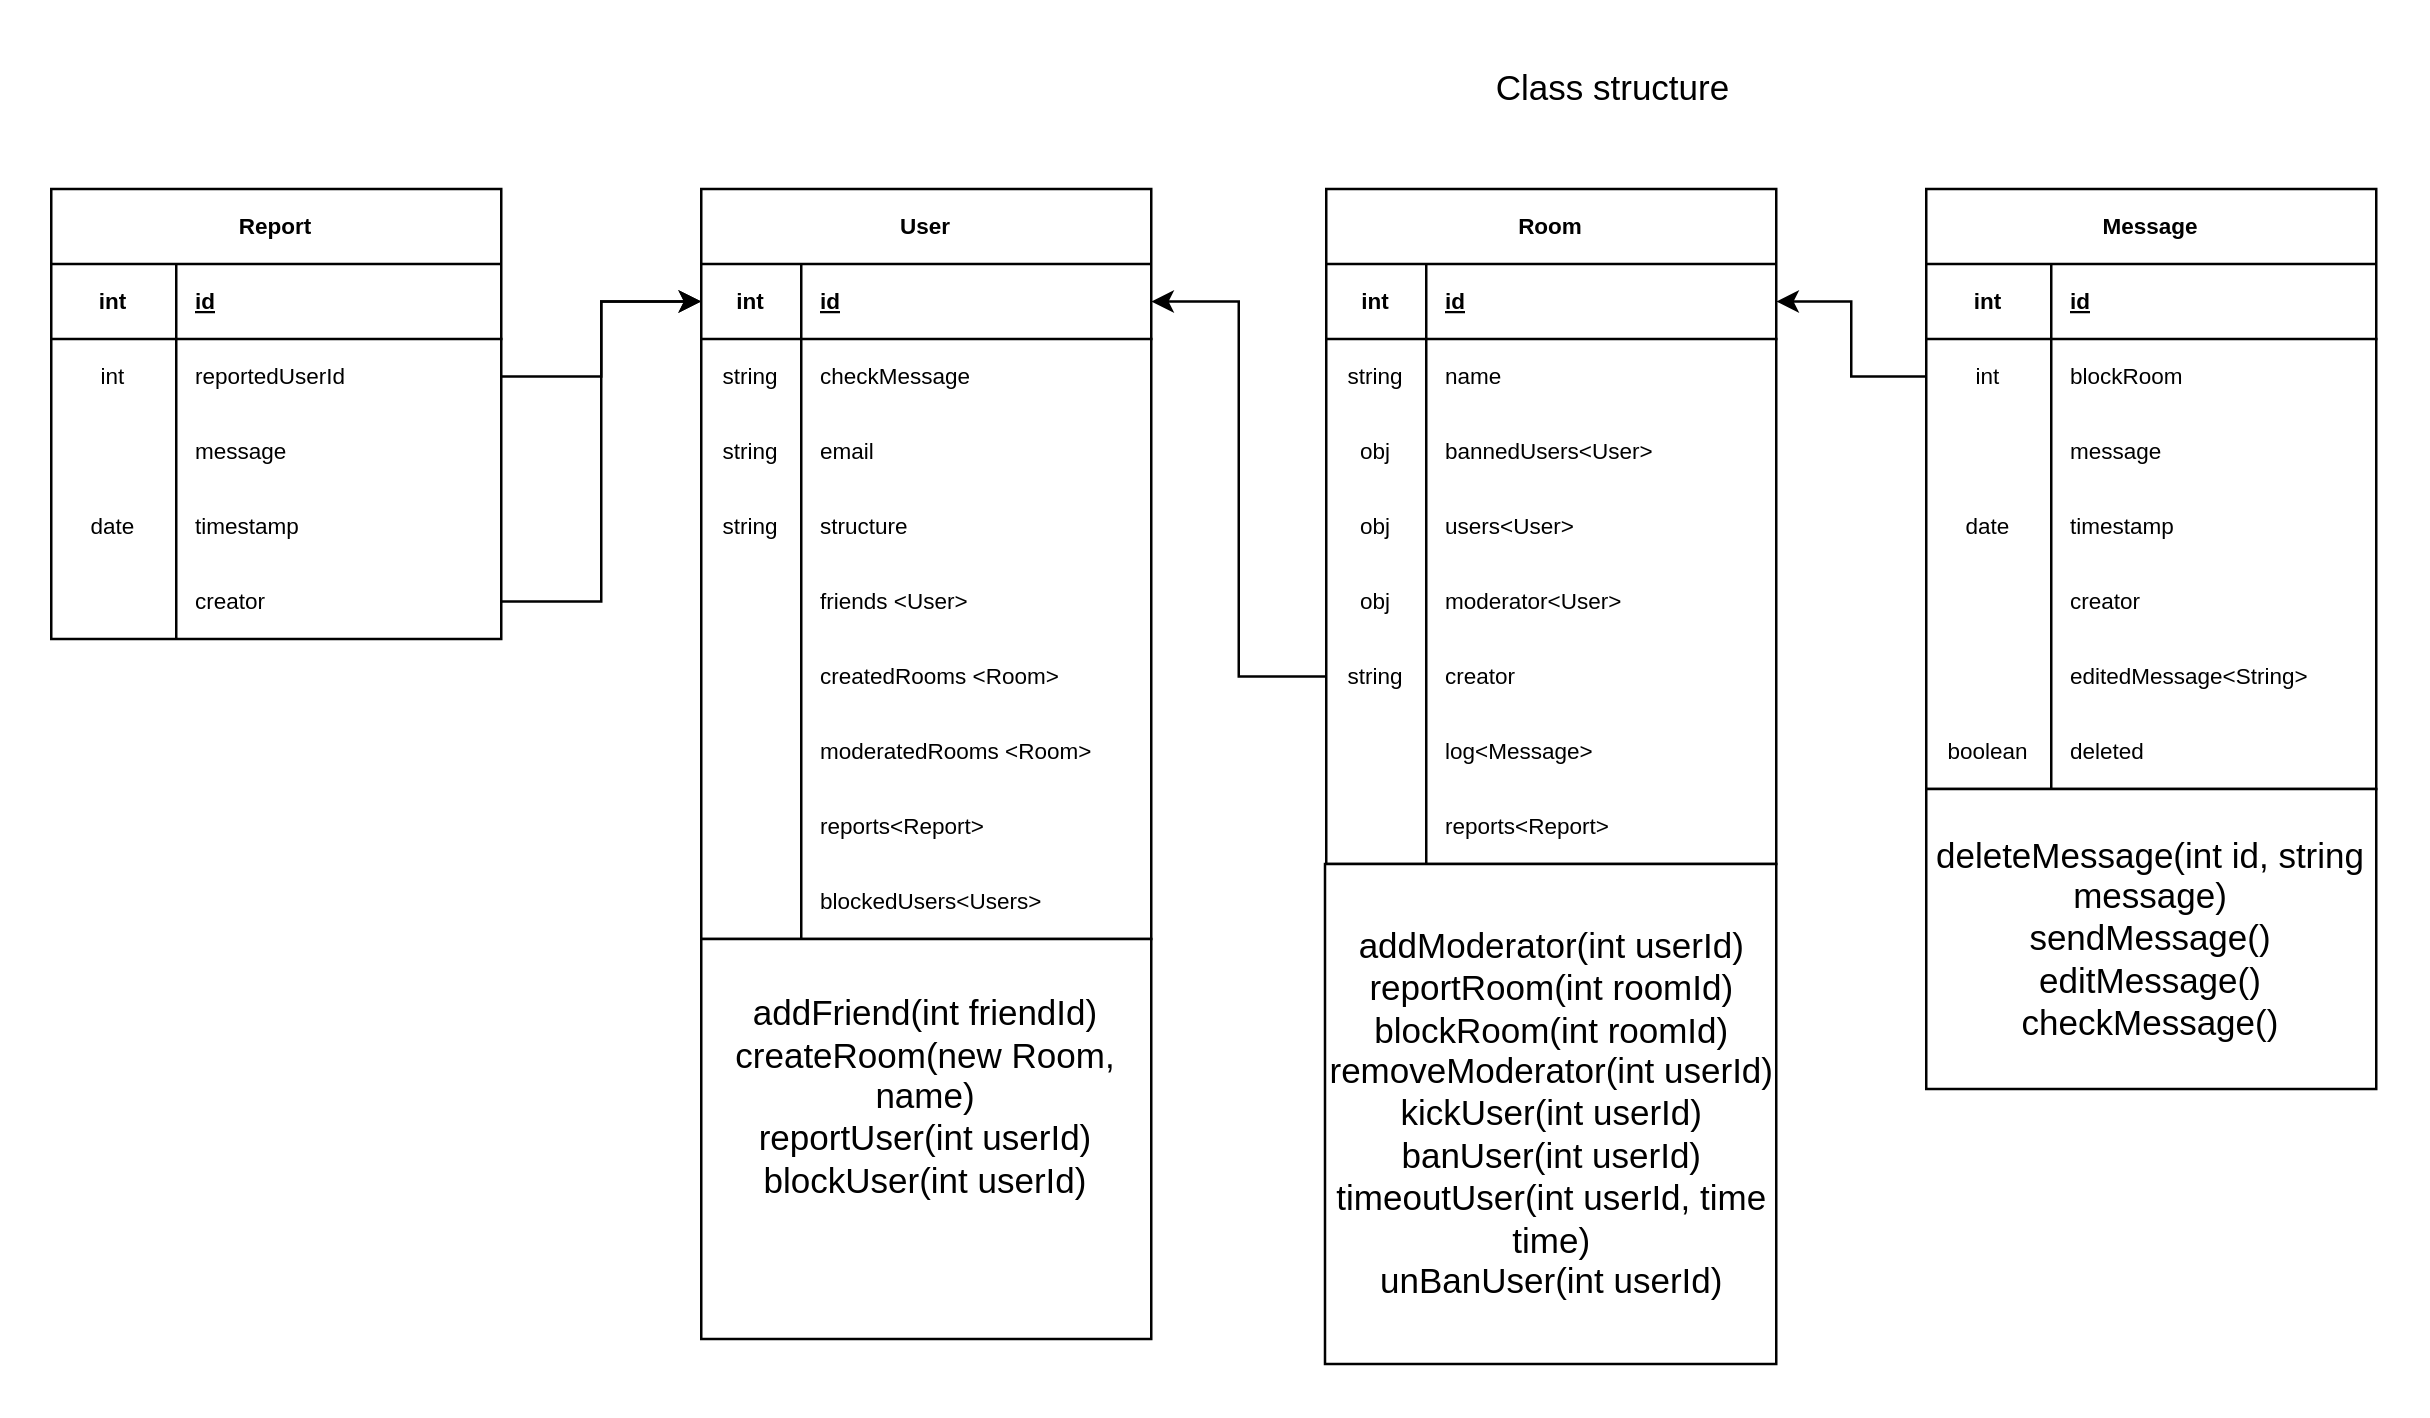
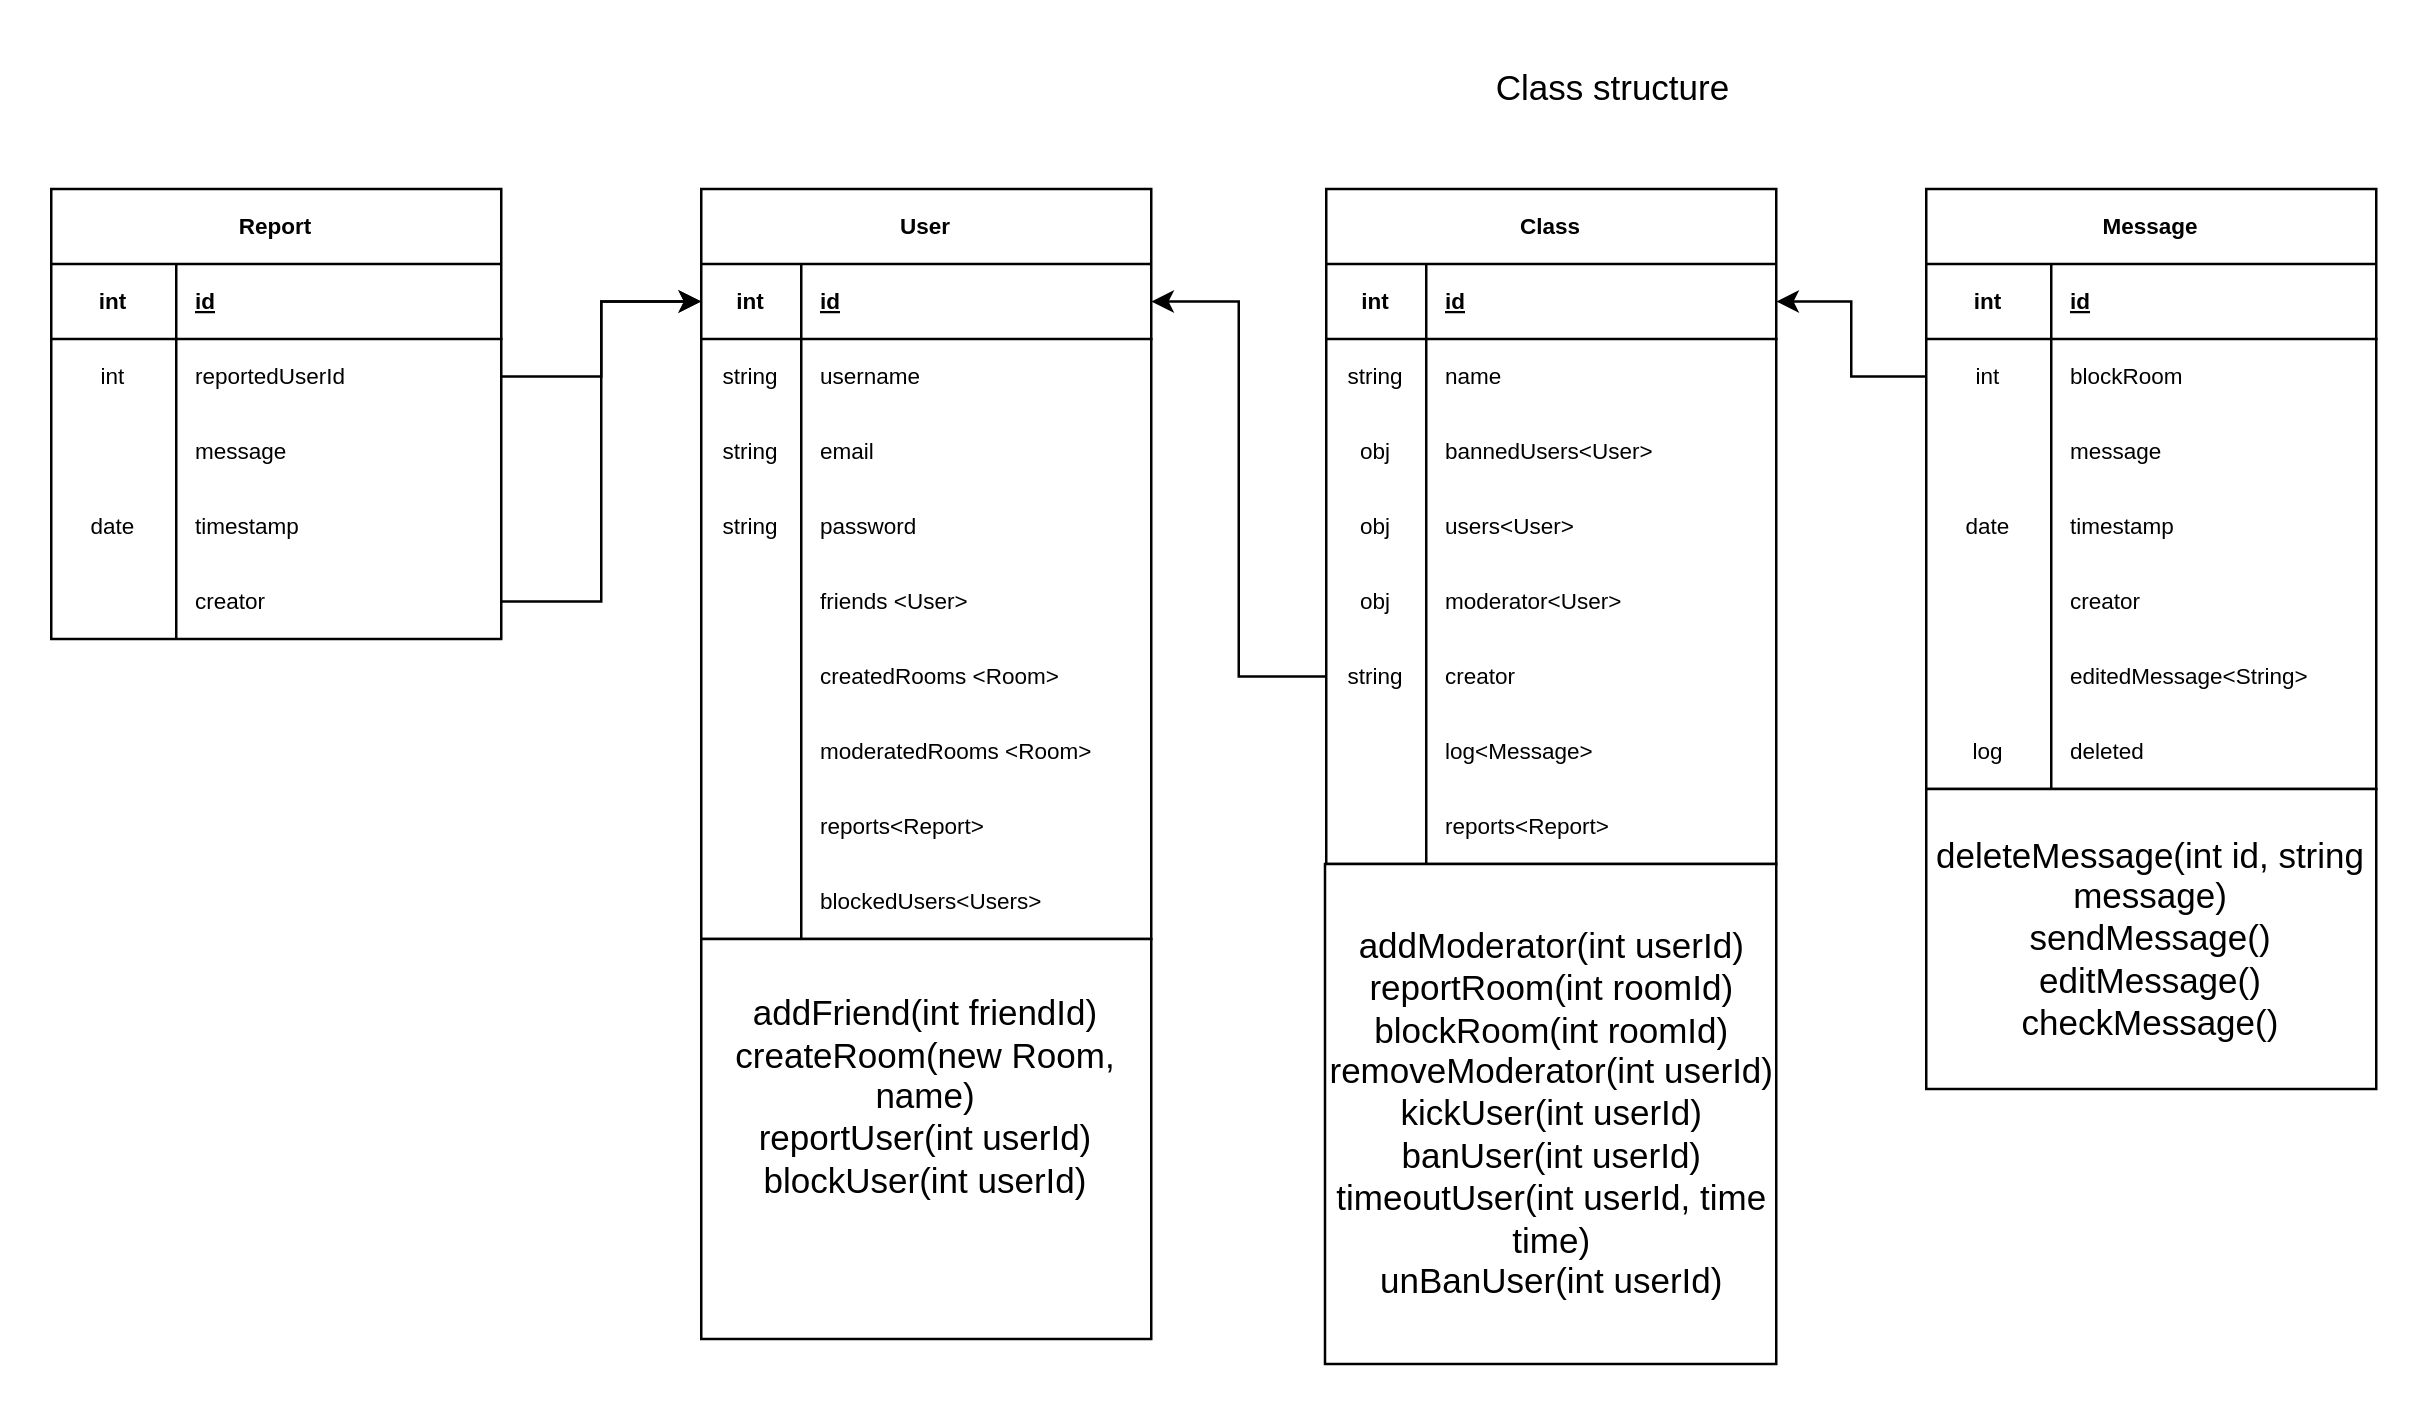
node "Room": label "Room" -> "Class"
node "checkMessage": label "checkMessage" -> "username"
node "structure": label "structure" -> "password"
node "boolean": label "boolean" -> "log"
